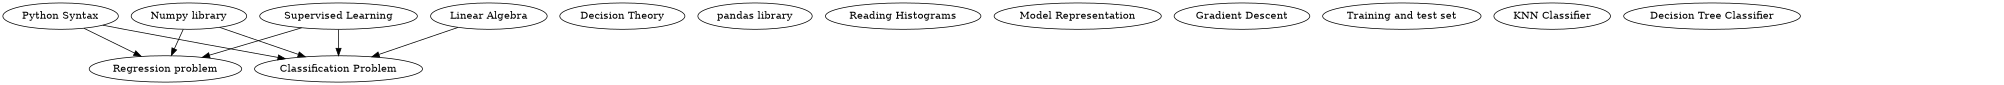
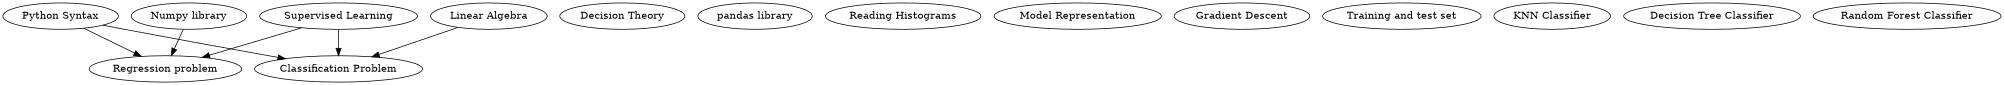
node "Random Forest Classifier": added
edge "Numpy library" -> "Classification Problem": removed
